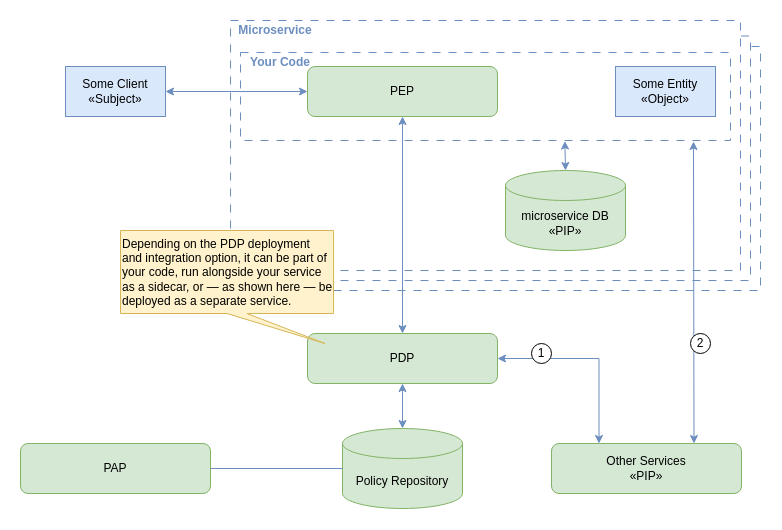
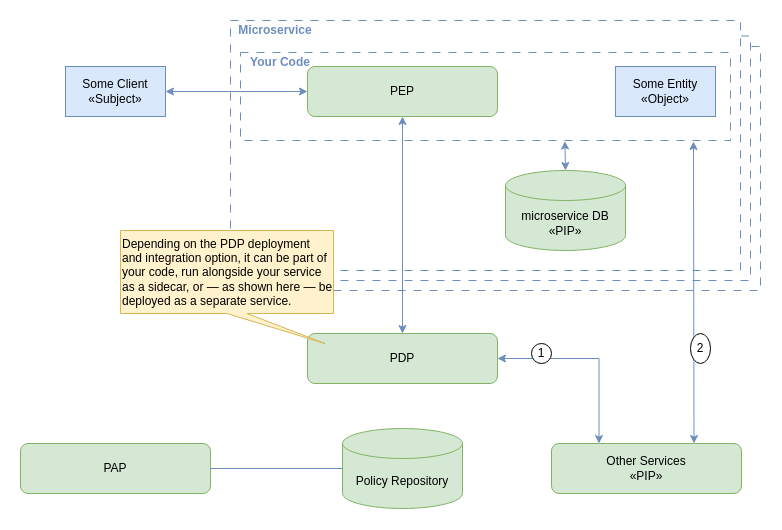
node "2": size 20x20 -> 20x30
edge "PDP" -- "Policy Repository": removed
